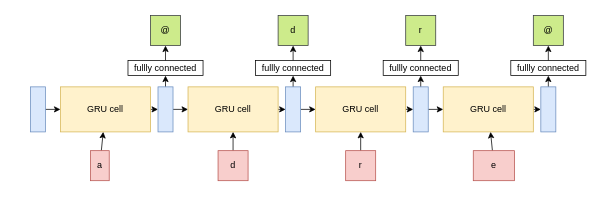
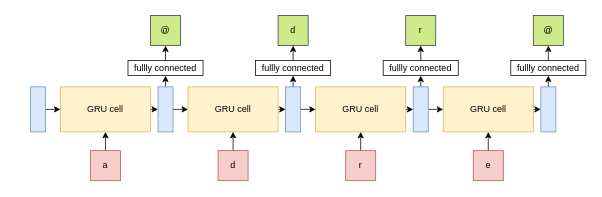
node "a": size 19x30 -> 30x30
node "e": size 41x30 -> 30x30
